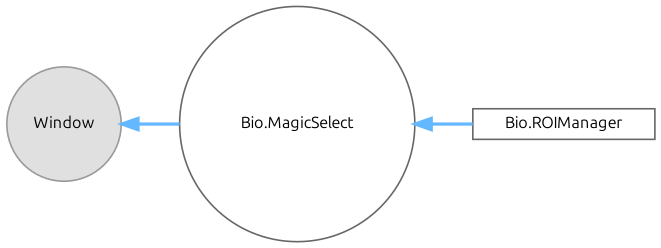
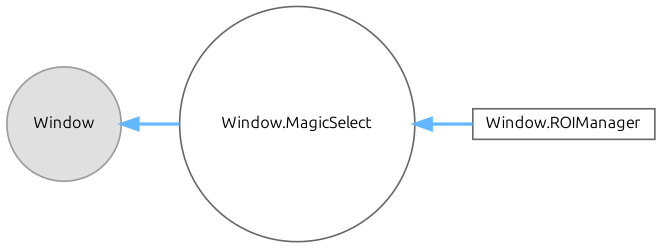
node "Bio.MagicSelect": label "Bio.MagicSelect" -> "Window.MagicSelect"
node "Bio.ROIManager": label "Bio.ROIManager" -> "Window.ROIManager"
